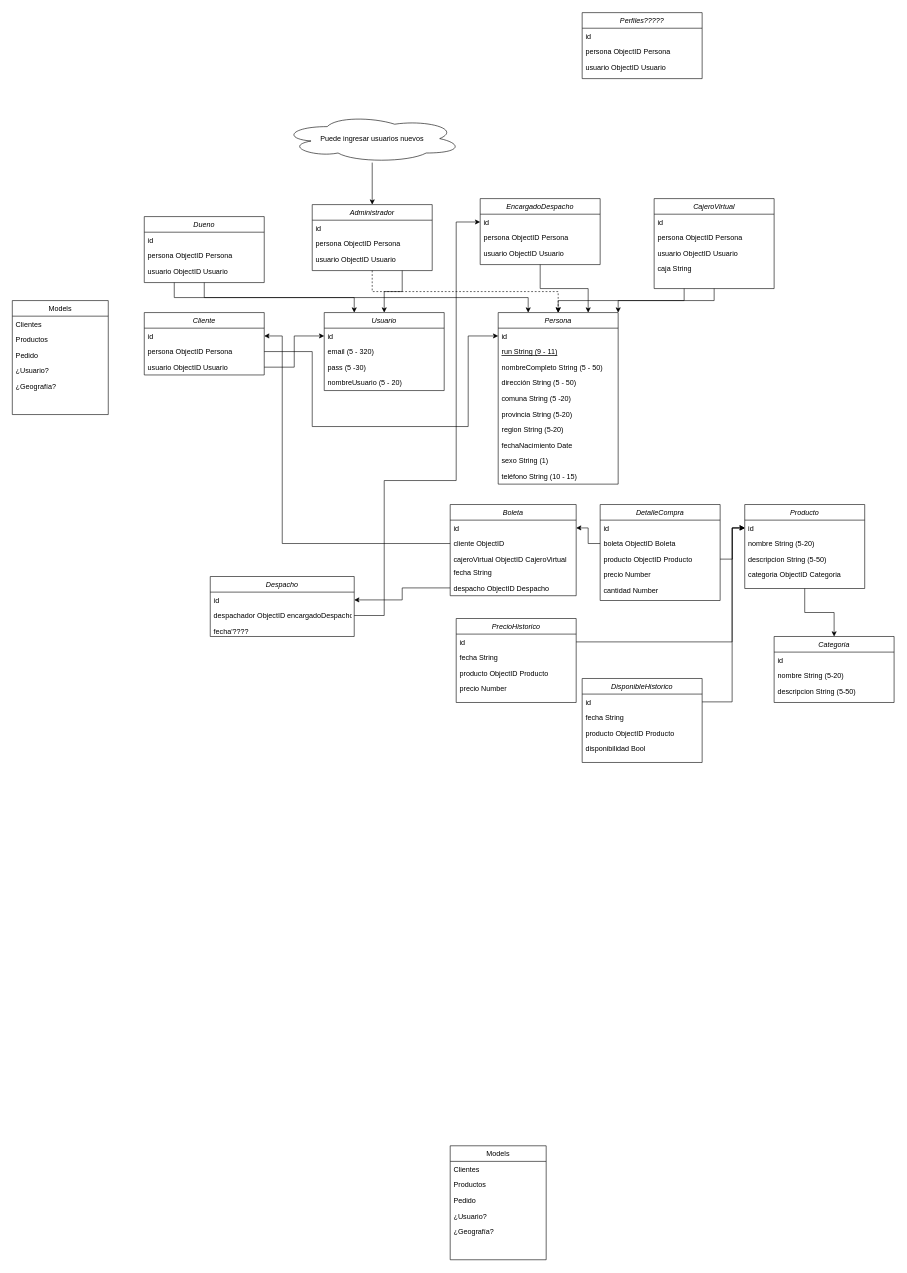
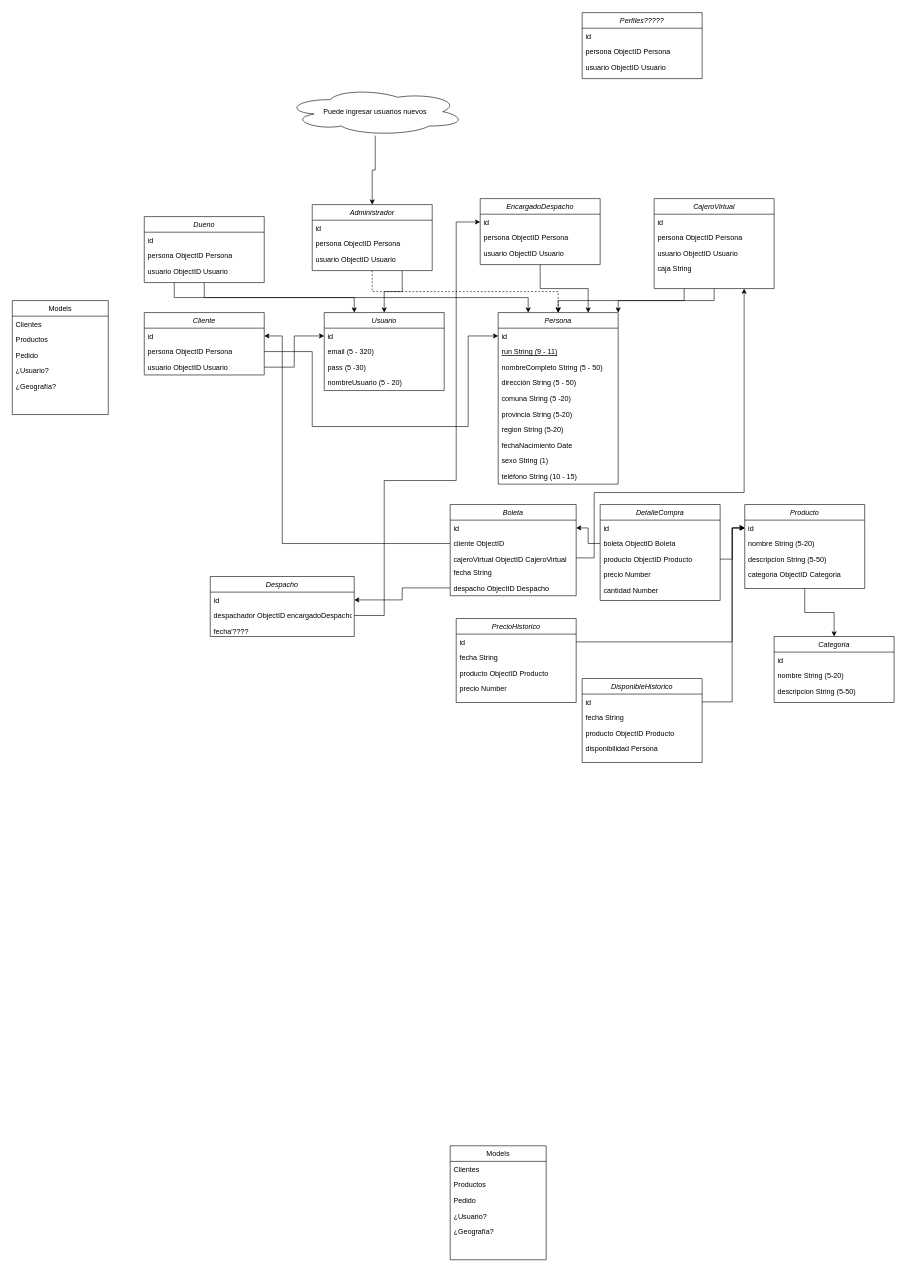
node "Puede ingresar usuarios nuevos": moved (372, 138) -> (375, 111)
edge "cajeroVirtual ObjectID CajeroVirtual" -> "CajeroVirtual": added
node "disponibilidad Bool": label "disponibilidad Bool" -> "disponibilidad Persona"
